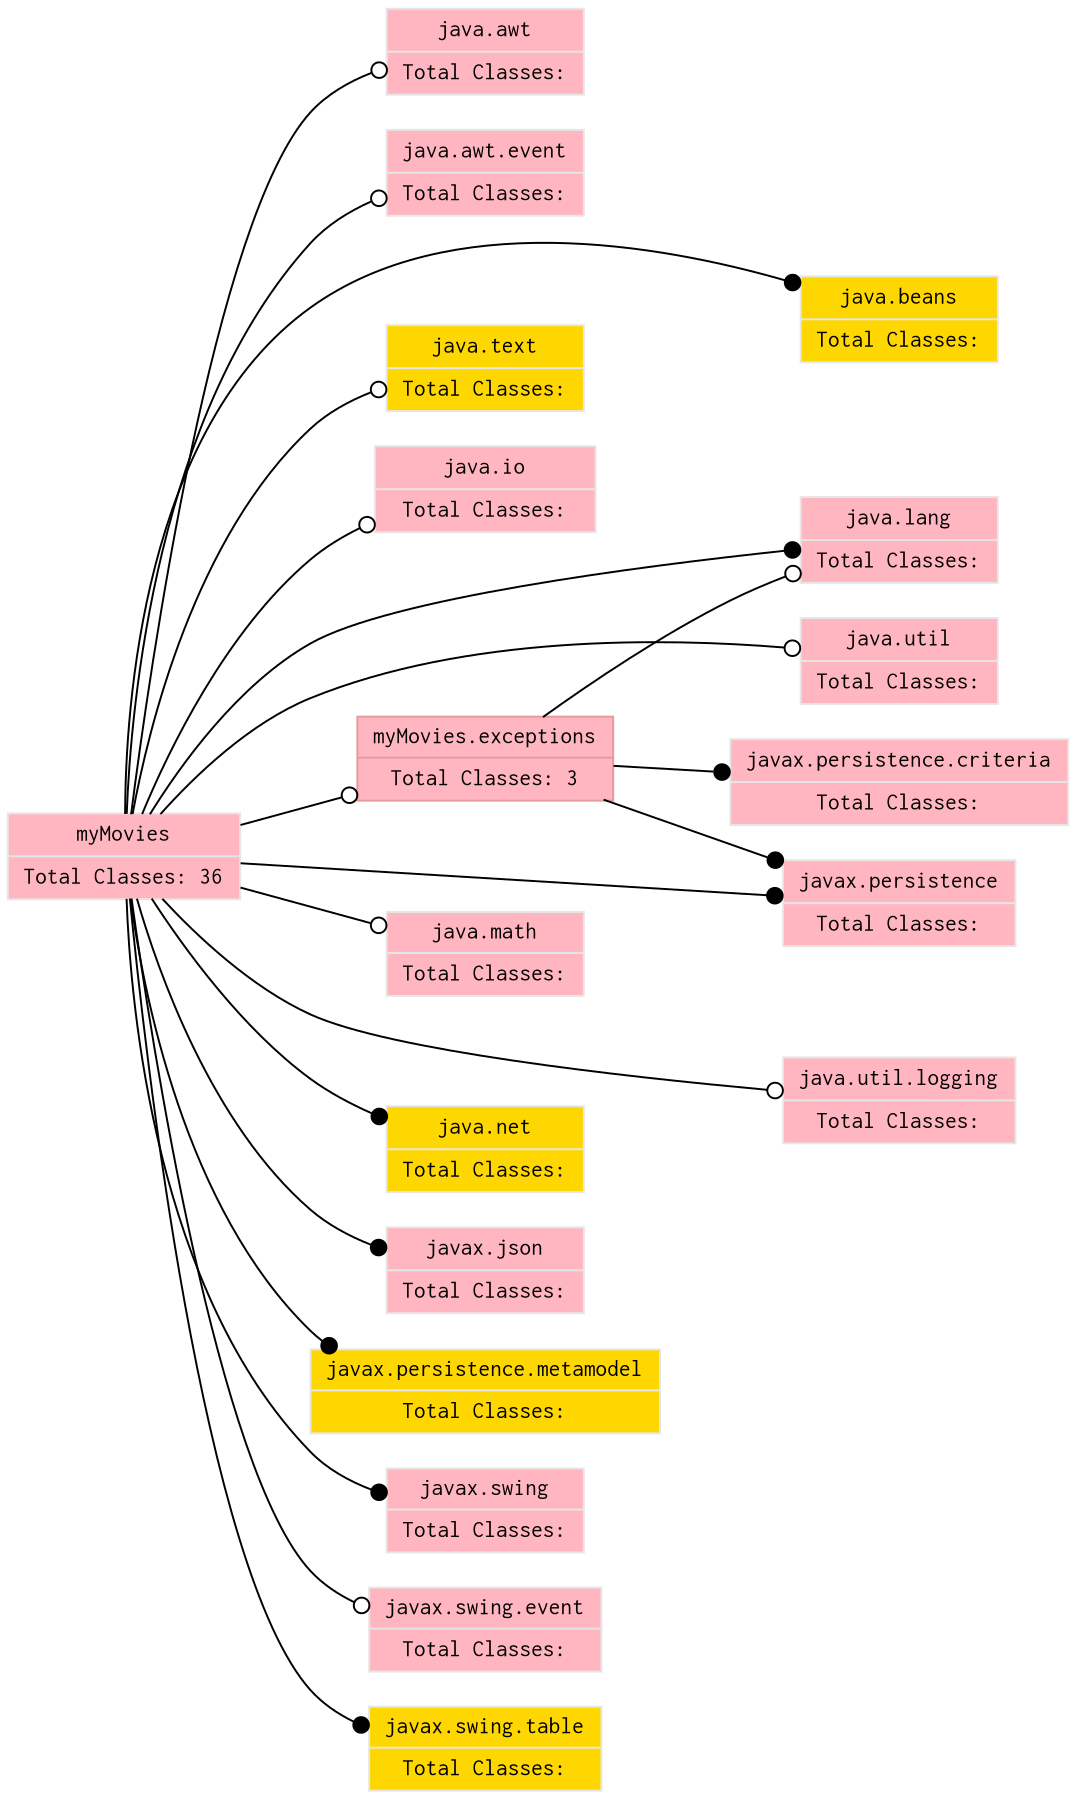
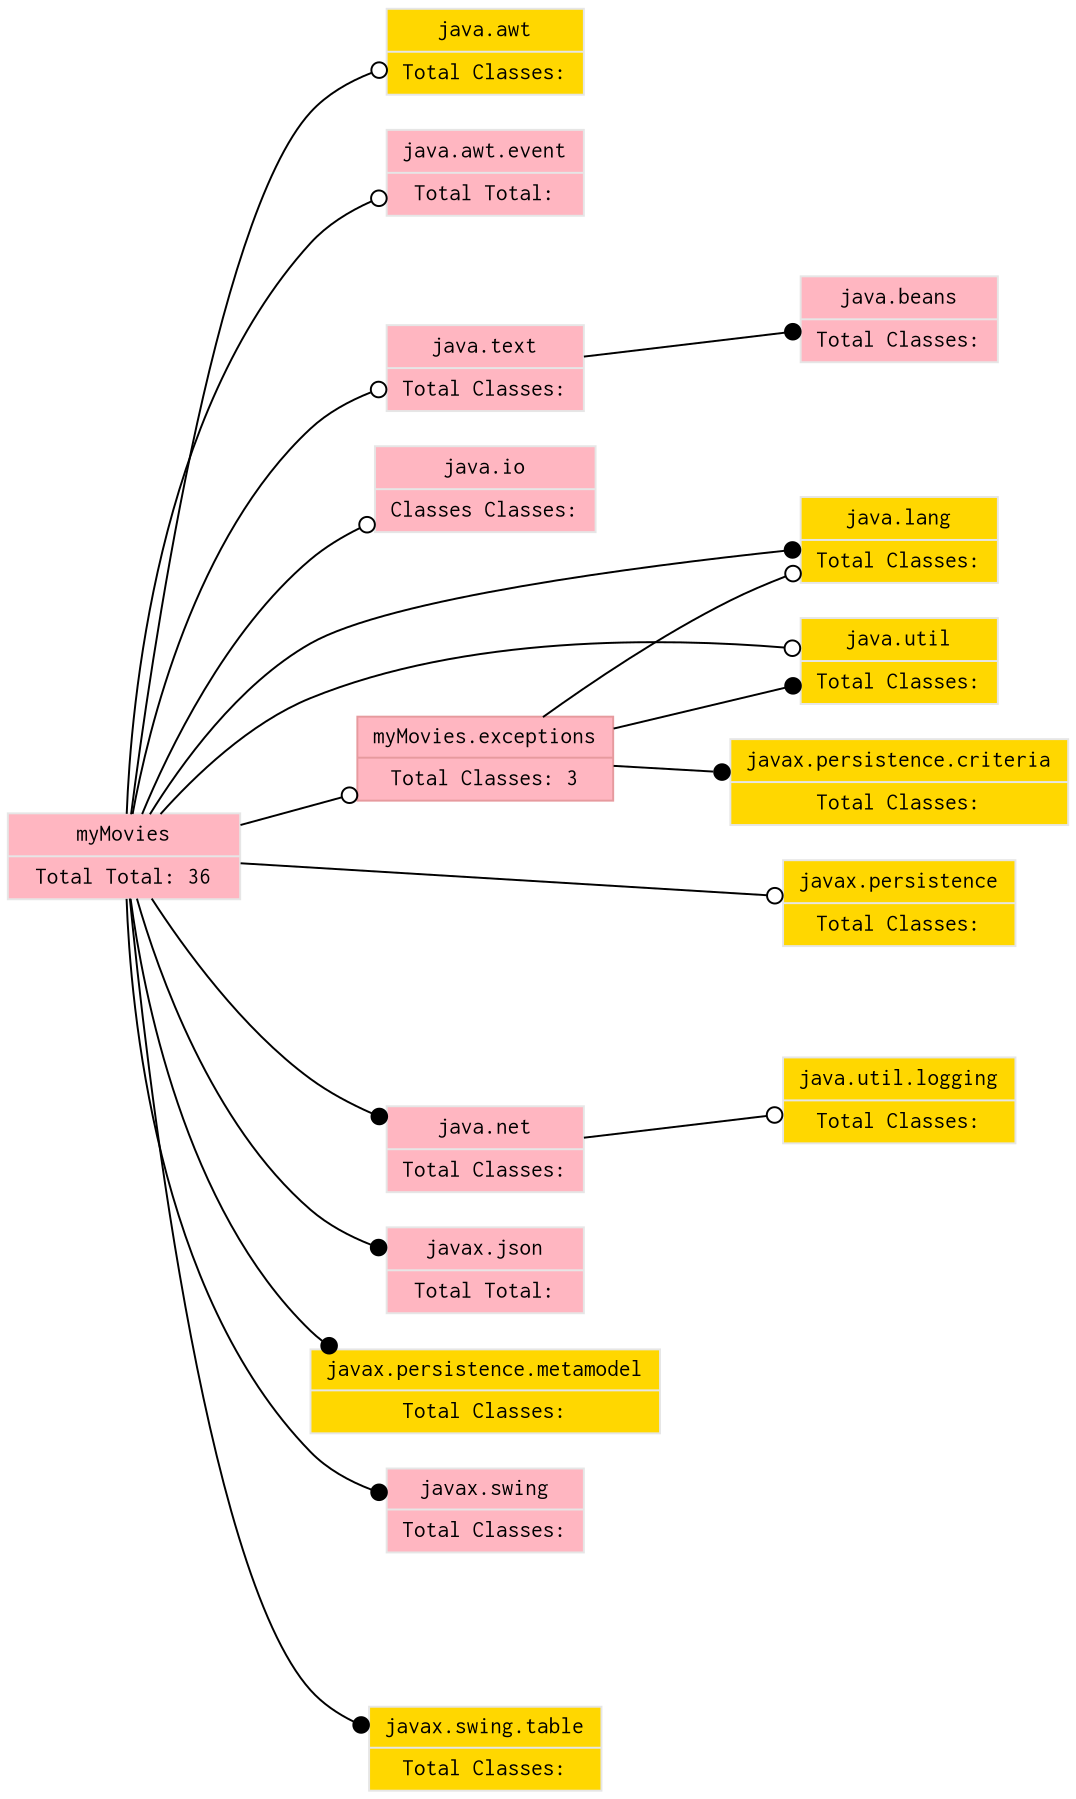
node "java.awt": fillcolor lightpink -> gold
node "java.awt.event": text "Total Classes:" -> "Total Total:"
node "java.beans": fillcolor gold -> lightpink
edge "myMovies" -> "java.beans": now "java.text" -> "java.beans"
node "java.text": fillcolor gold -> lightpink
node "java.io": text "Total Classes:" -> "Classes Classes:"
node "java.lang": fillcolor lightpink -> gold
node "java.util": fillcolor lightpink -> gold
node "javax.persistence.criteria": fillcolor lightpink -> gold
edge "myMovies.exceptions" -> "javax.persistence": now "myMovies.exceptions" -> "java.util"
node "myMovies": text "Total Classes: 36" -> "Total Total: 36"
edge "myMovies" -> "javax.persistence": arrowhead dot -> odot
node "javax.persistence": fillcolor lightpink -> gold
node "java.math": removed
edge "myMovies" -> "java.util.logging": now "java.net" -> "java.util.logging"
node "java.util.logging": fillcolor lightpink -> gold
node "java.net": fillcolor gold -> lightpink
node "javax.json": text "Total Classes:" -> "Total Total:"
node "javax.swing.event": removed
